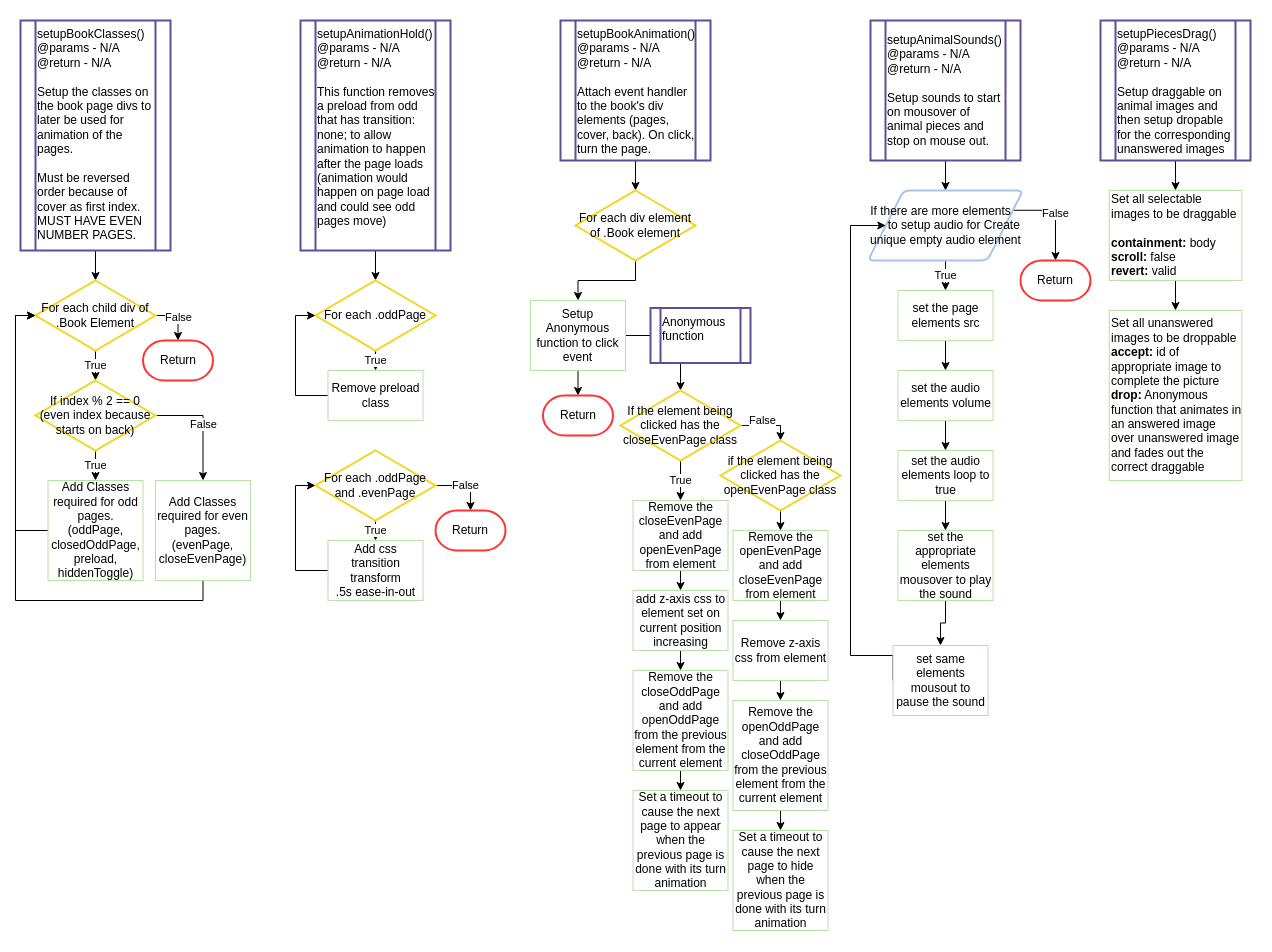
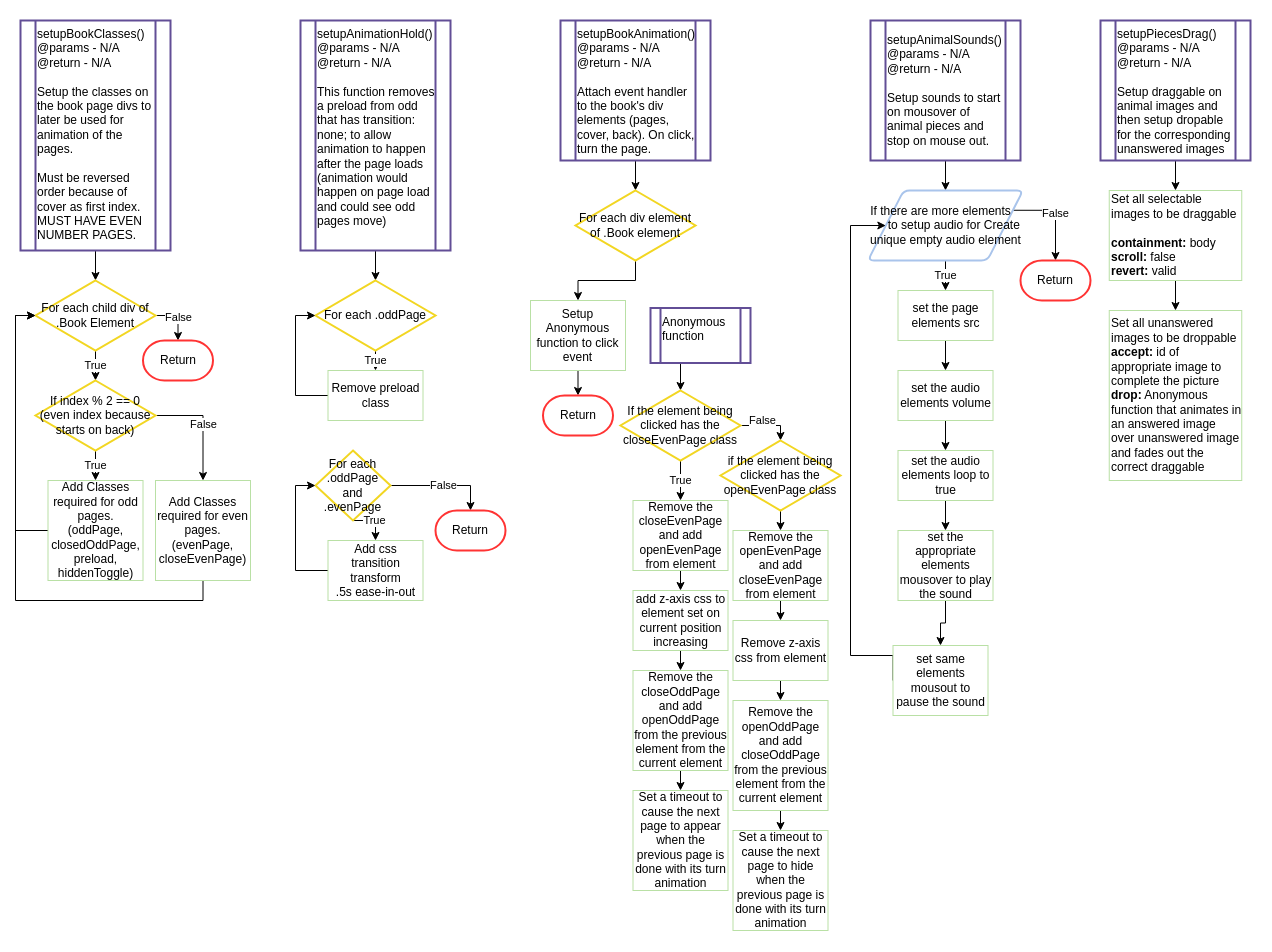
edge "Setup Anonymous function to click event" -- "Anonymous function": removed
node "For each .oddPage and .evenPage": size 120x70 -> 75x70
